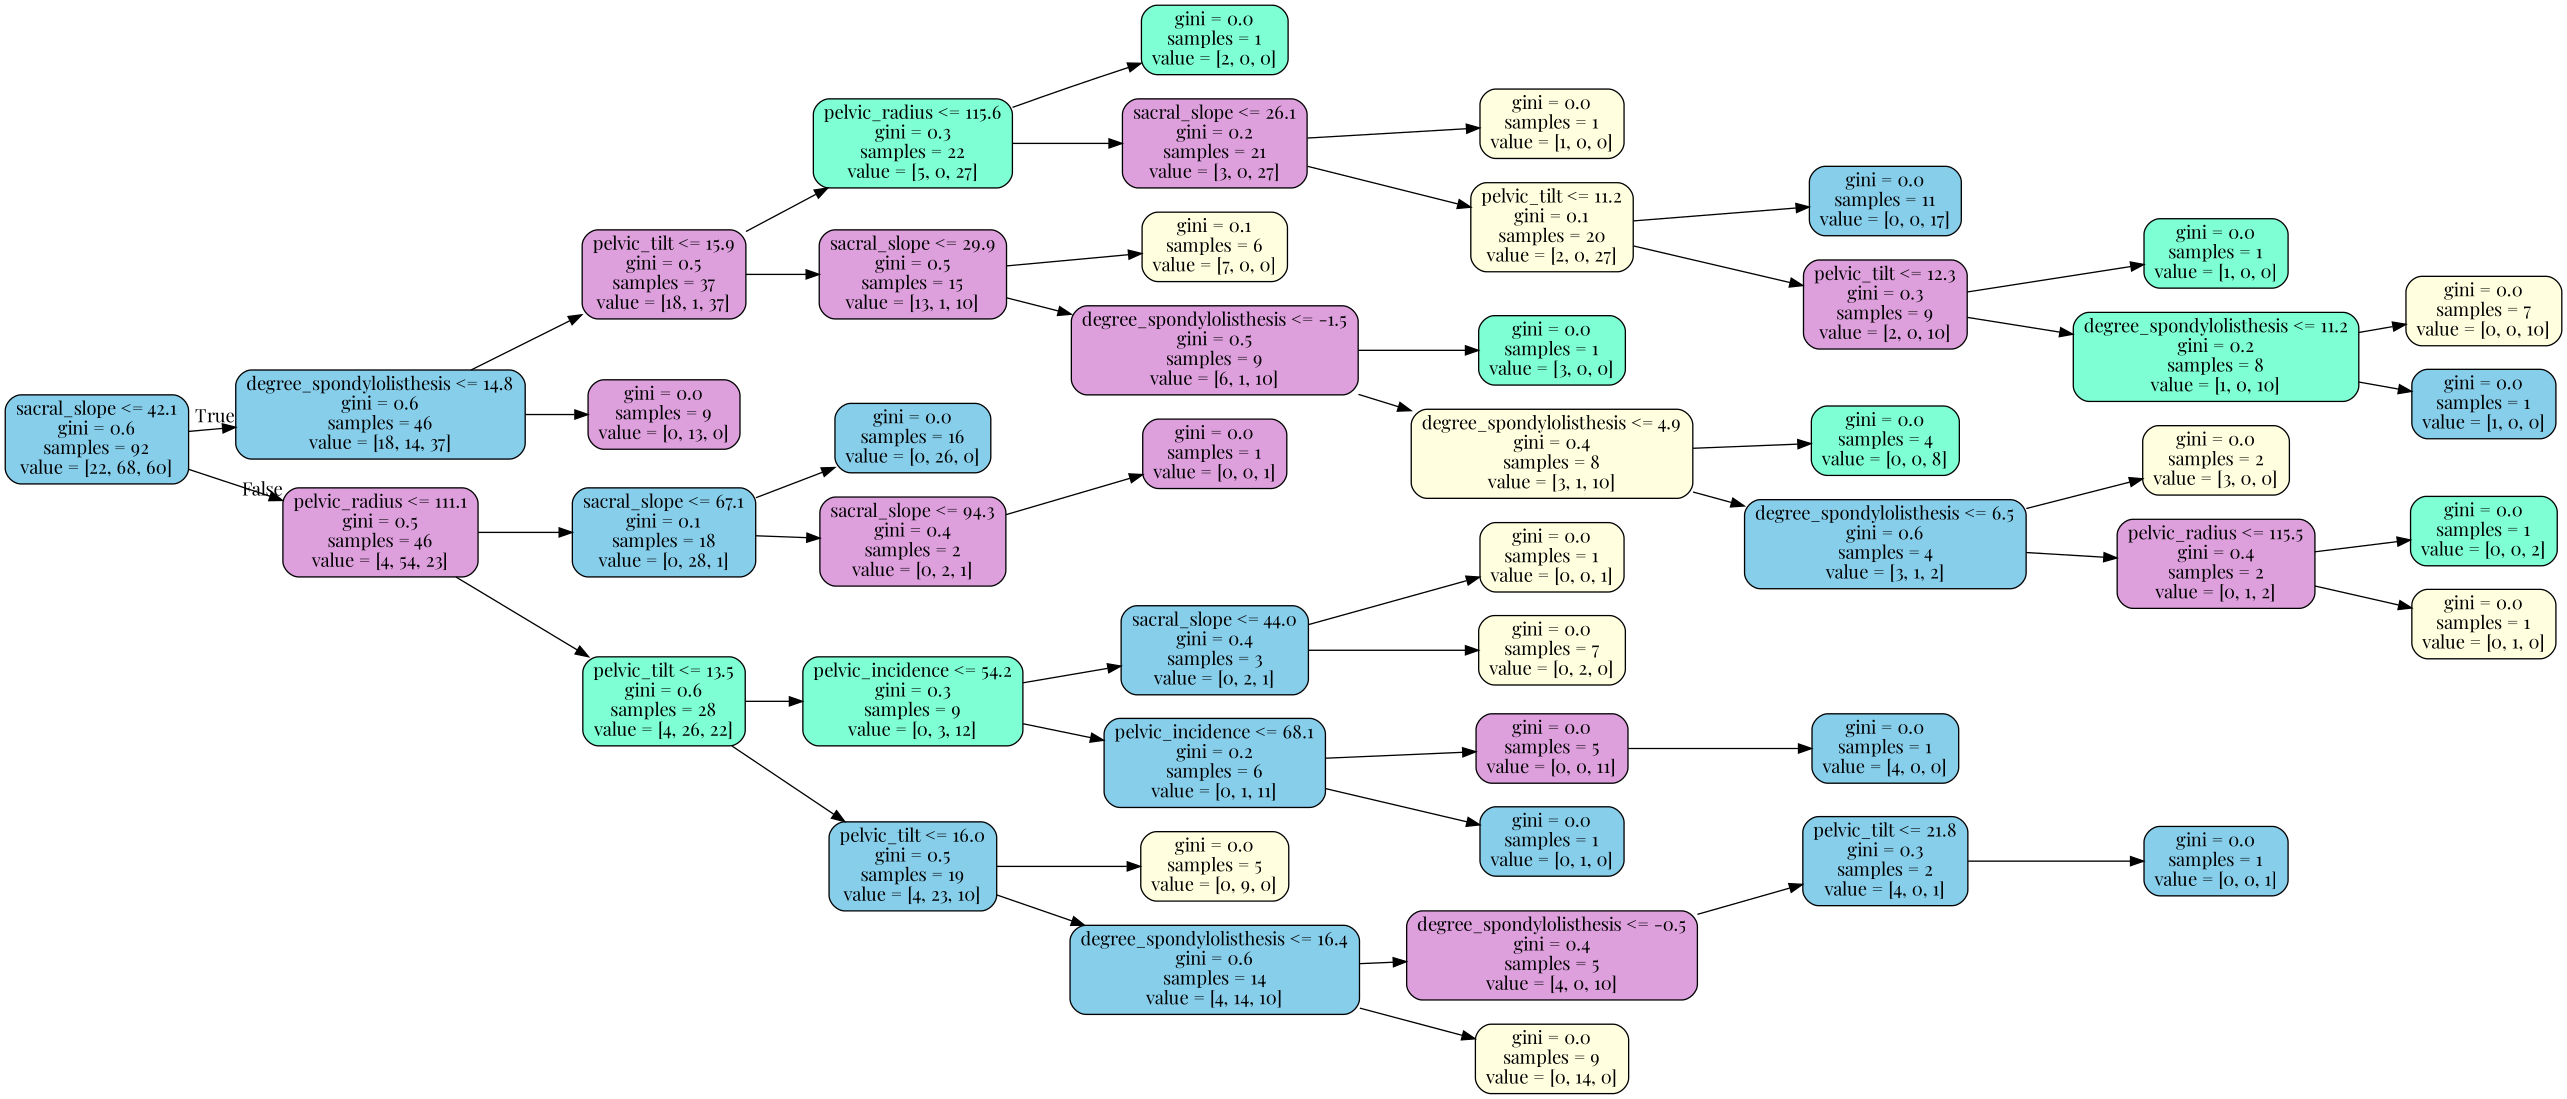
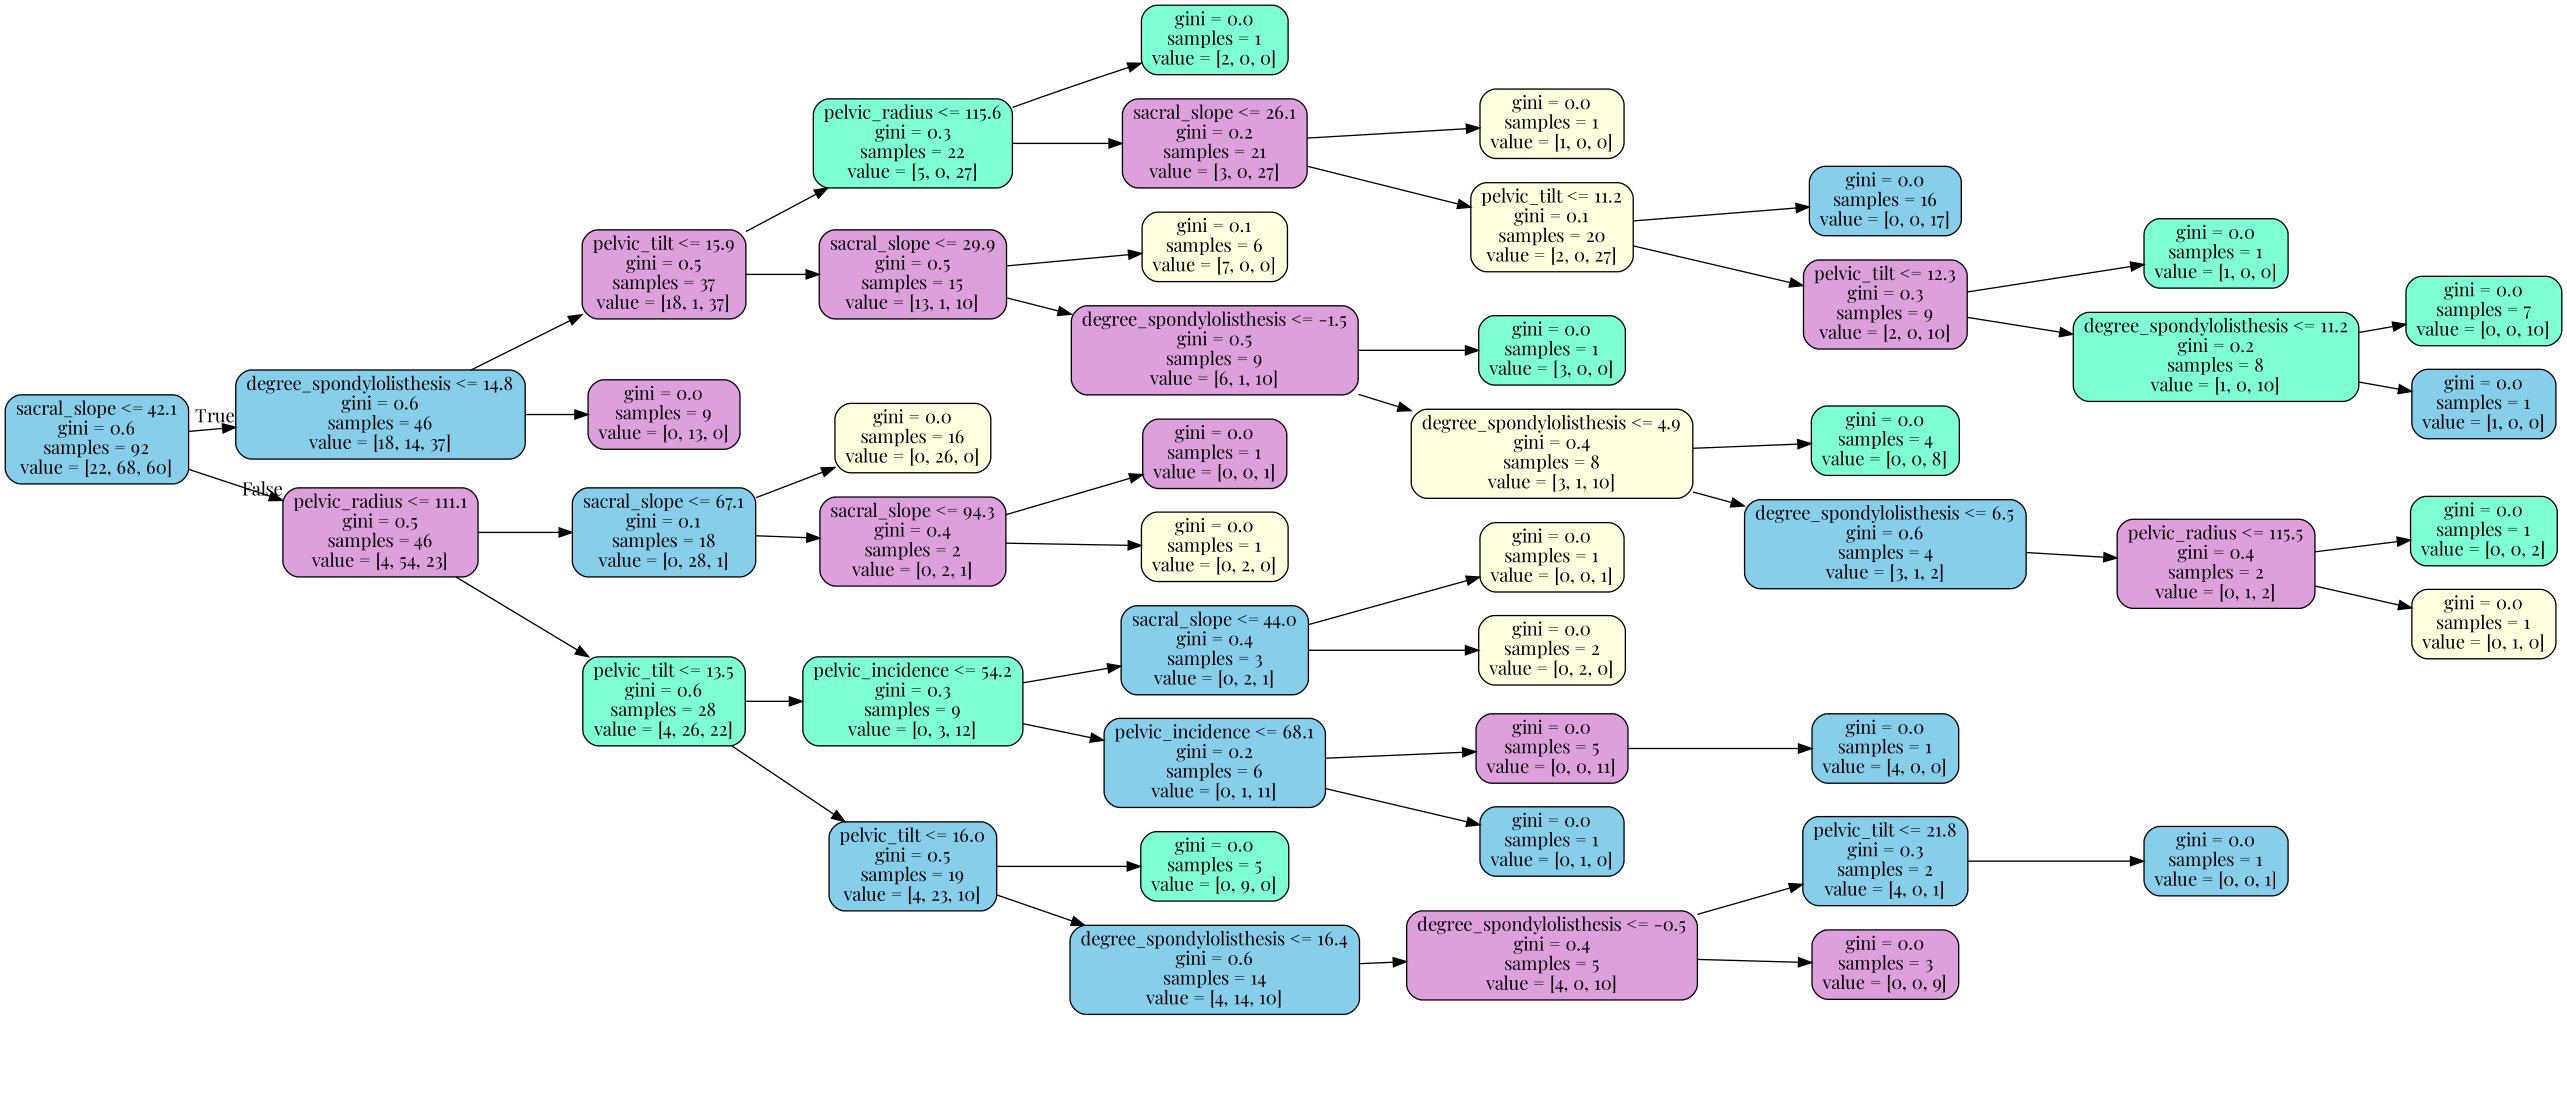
node "gini = 0.0 samples = 11 value = [0, 0, 17]": label "gini = 0.0 samples = 11 value = [0, 0, 17]" -> "gini = 0.0 samples = 16 value = [0, 0, 17]"
node "gini = 0.0 samples = 7 value = [0, 0, 10]": fillcolor lightyellow -> aquamarine
node "gini = 0.0 samples = 16 value = [0, 26, 0]": fillcolor skyblue -> lightyellow
node "gini = 0.0 samples = 2 value = [3, 0, 0]": removed
node "gini = 0.0 samples = 1 value = [0, 2, 0]": added
node "gini = 0.0 samples = 7 value = [0, 2, 0]": label "gini = 0.0 samples = 7 value = [0, 2, 0]" -> "gini = 0.0 samples = 2 value = [0, 2, 0]"
node "gini = 0.0 samples = 5 value = [0, 9, 0]": fillcolor lightyellow -> aquamarine
node "gini = 0.0 samples = 3 value = [0, 0, 9]": added
node "gini = 0.0 samples = 9 value = [0, 14, 0]": removed
